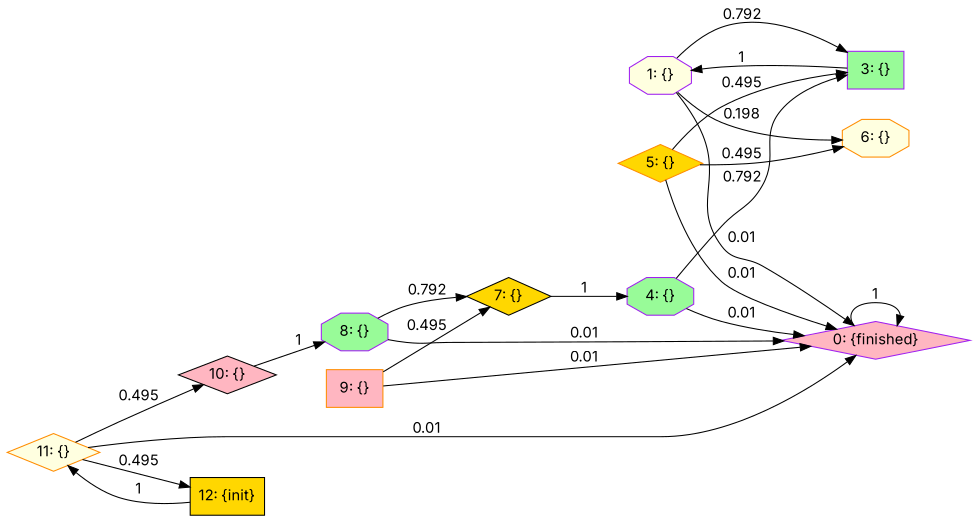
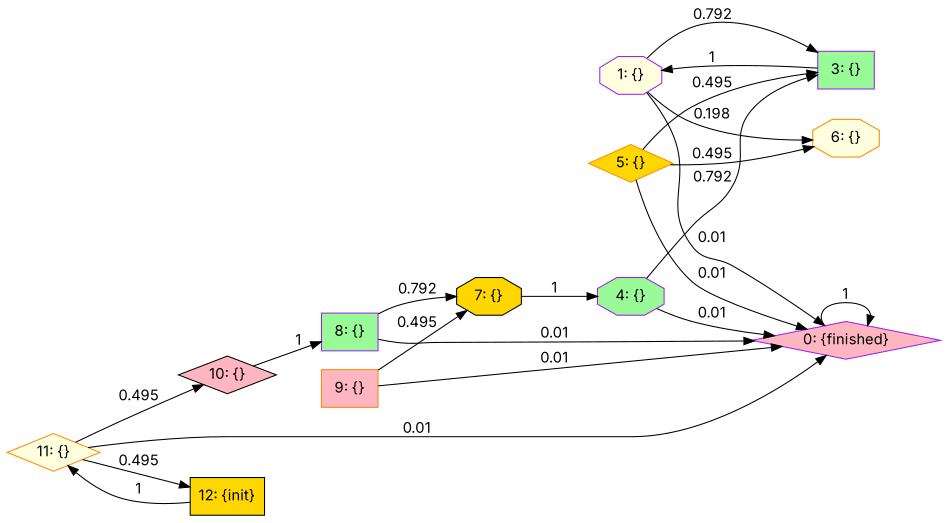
node "7: {}": shape diamond -> octagon
node "8: {}": shape octagon -> box
